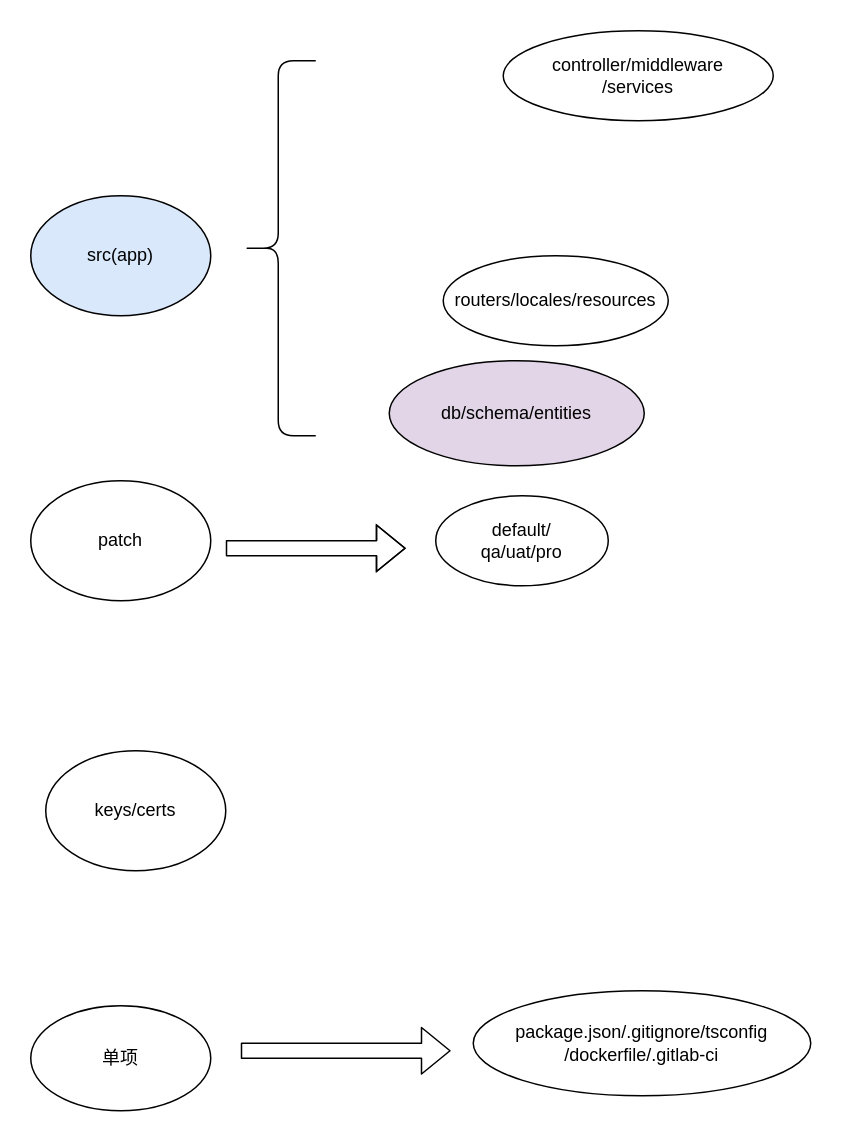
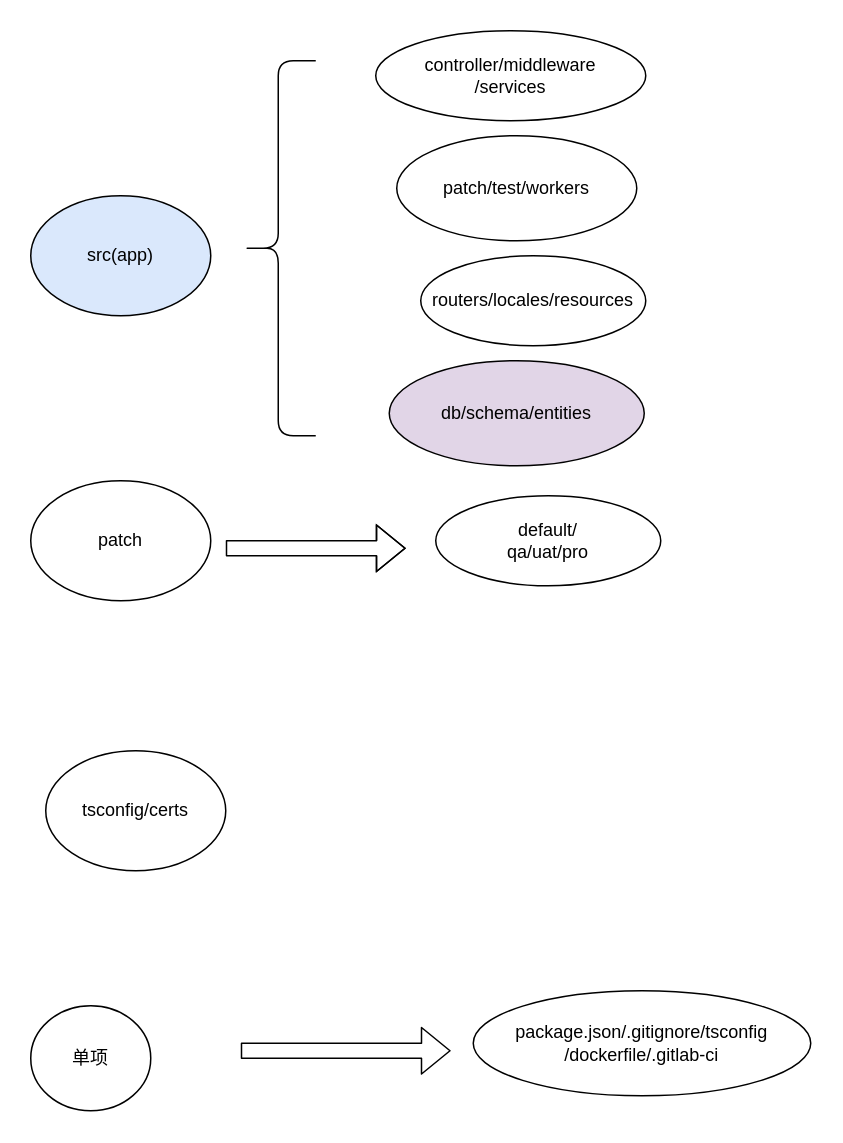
node "controller/middleware /services": moved (638, 76) -> (511, 76)
node "patch/test/workers": added
node "routers/locales/resources": moved (556, 301) -> (533, 301)
node "default/ qa/uat/pro": size 173x90 -> 225x90
node "keys/certs": label "keys/certs" -> "tsconfig/certs"
node "单项": size 180x105 -> 120x105
